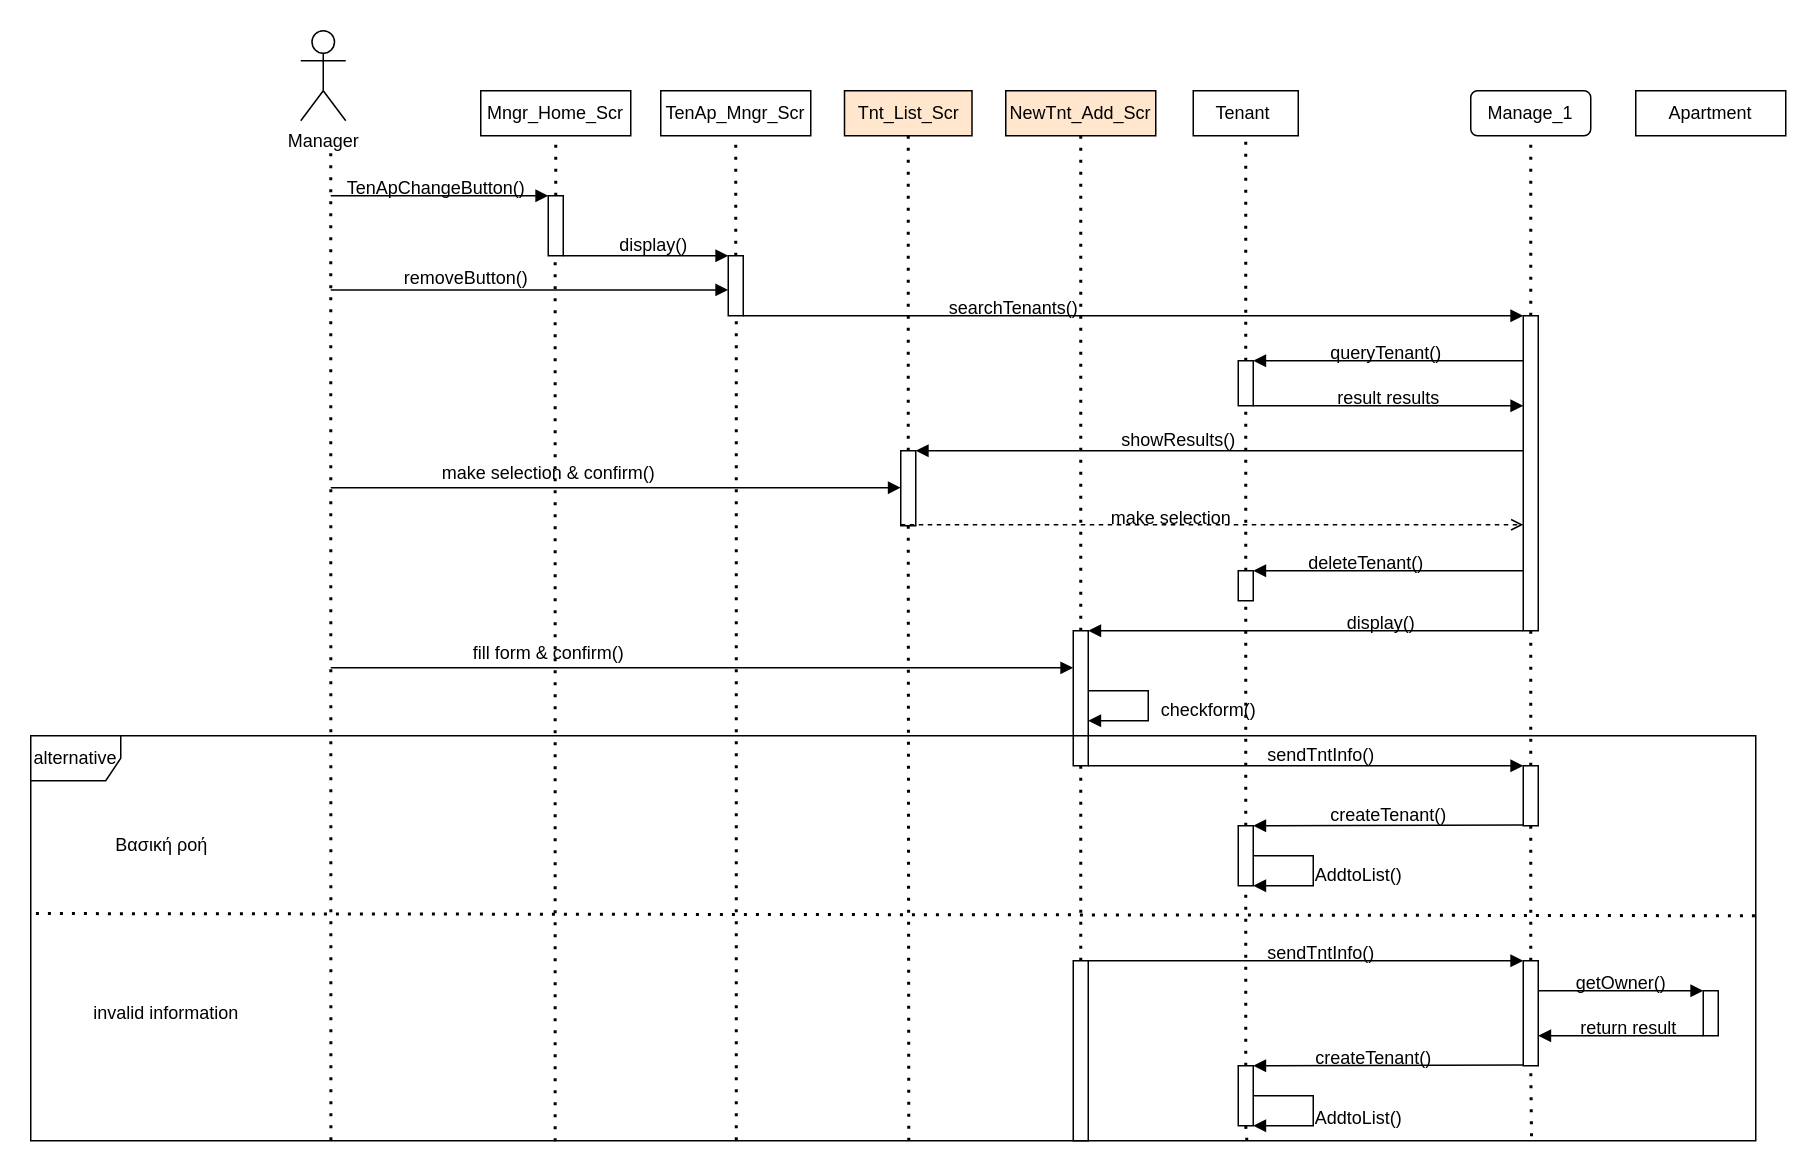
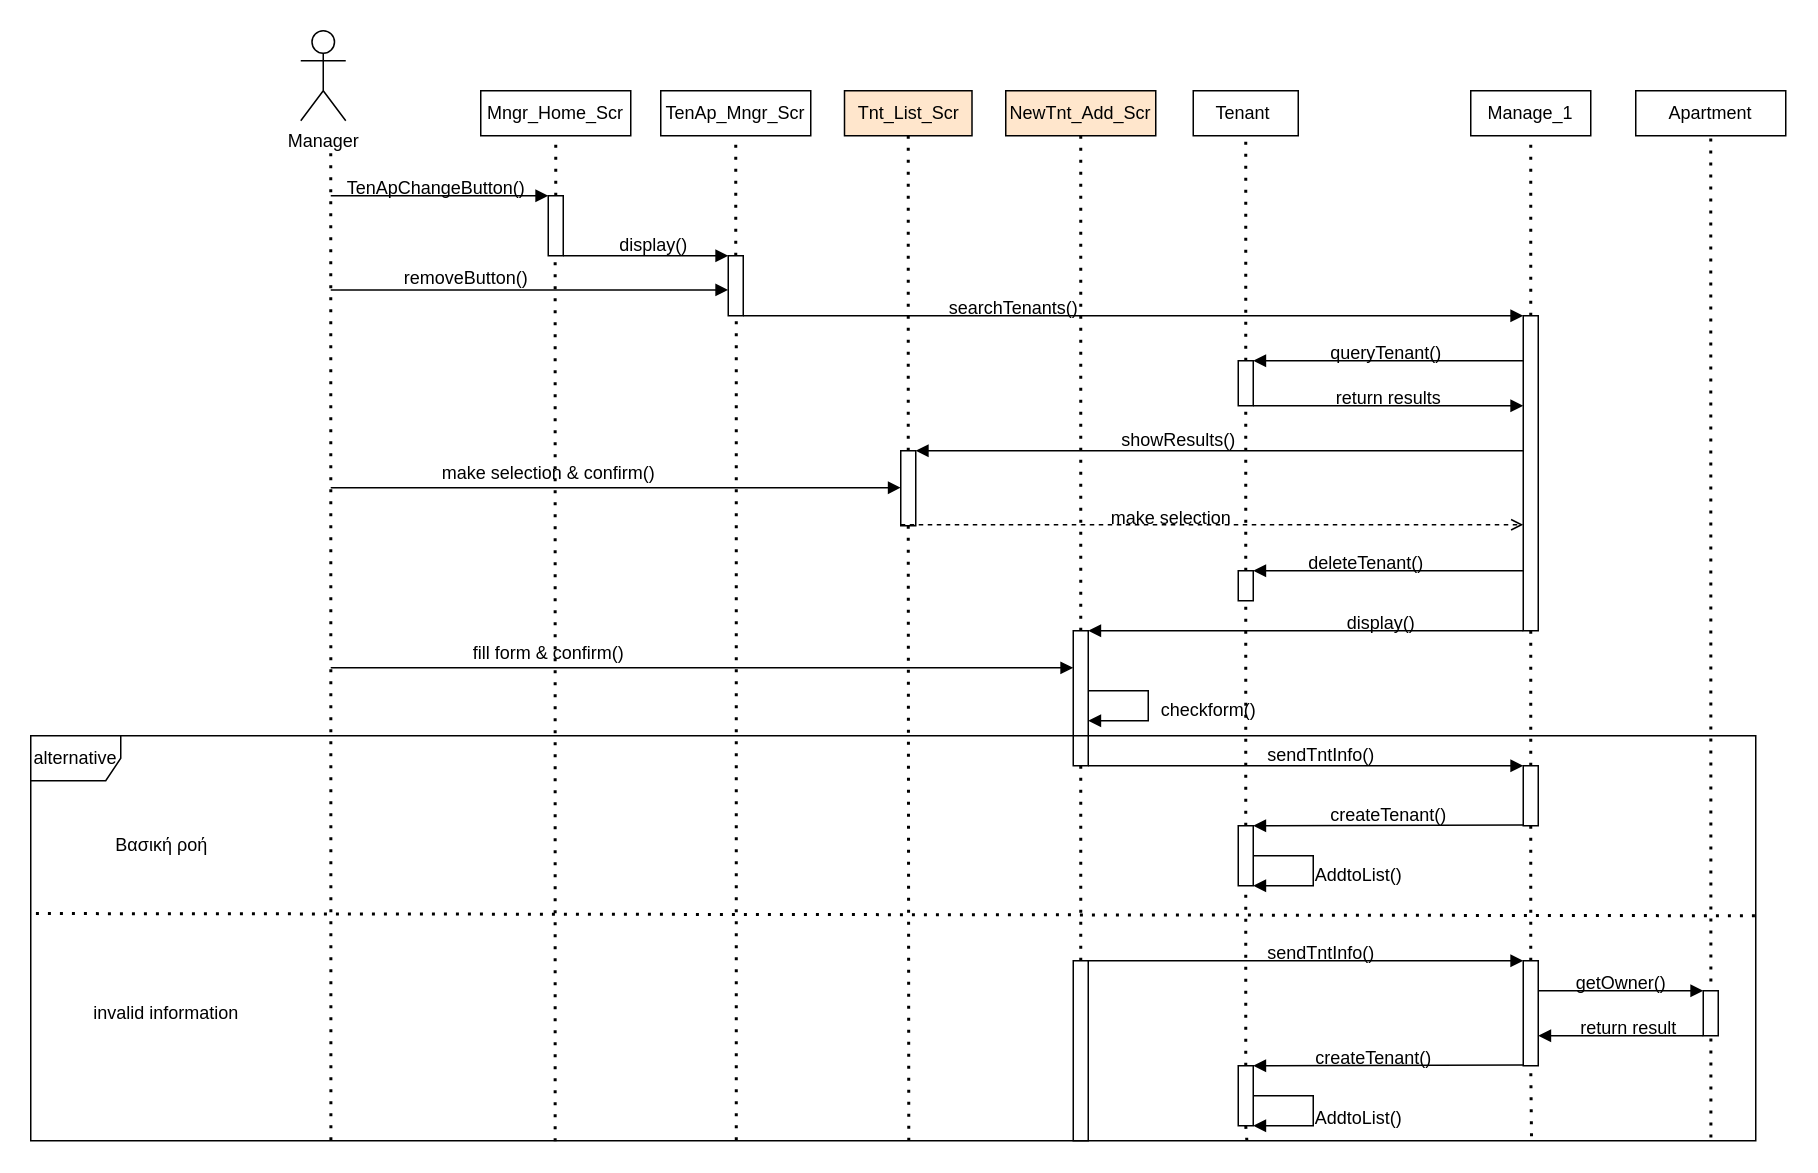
node "Manage_1": shape rounded rectangle -> rectangle
node "result results": label "result results" -> "return results"
edge "Apartment" -- "alternative": added
